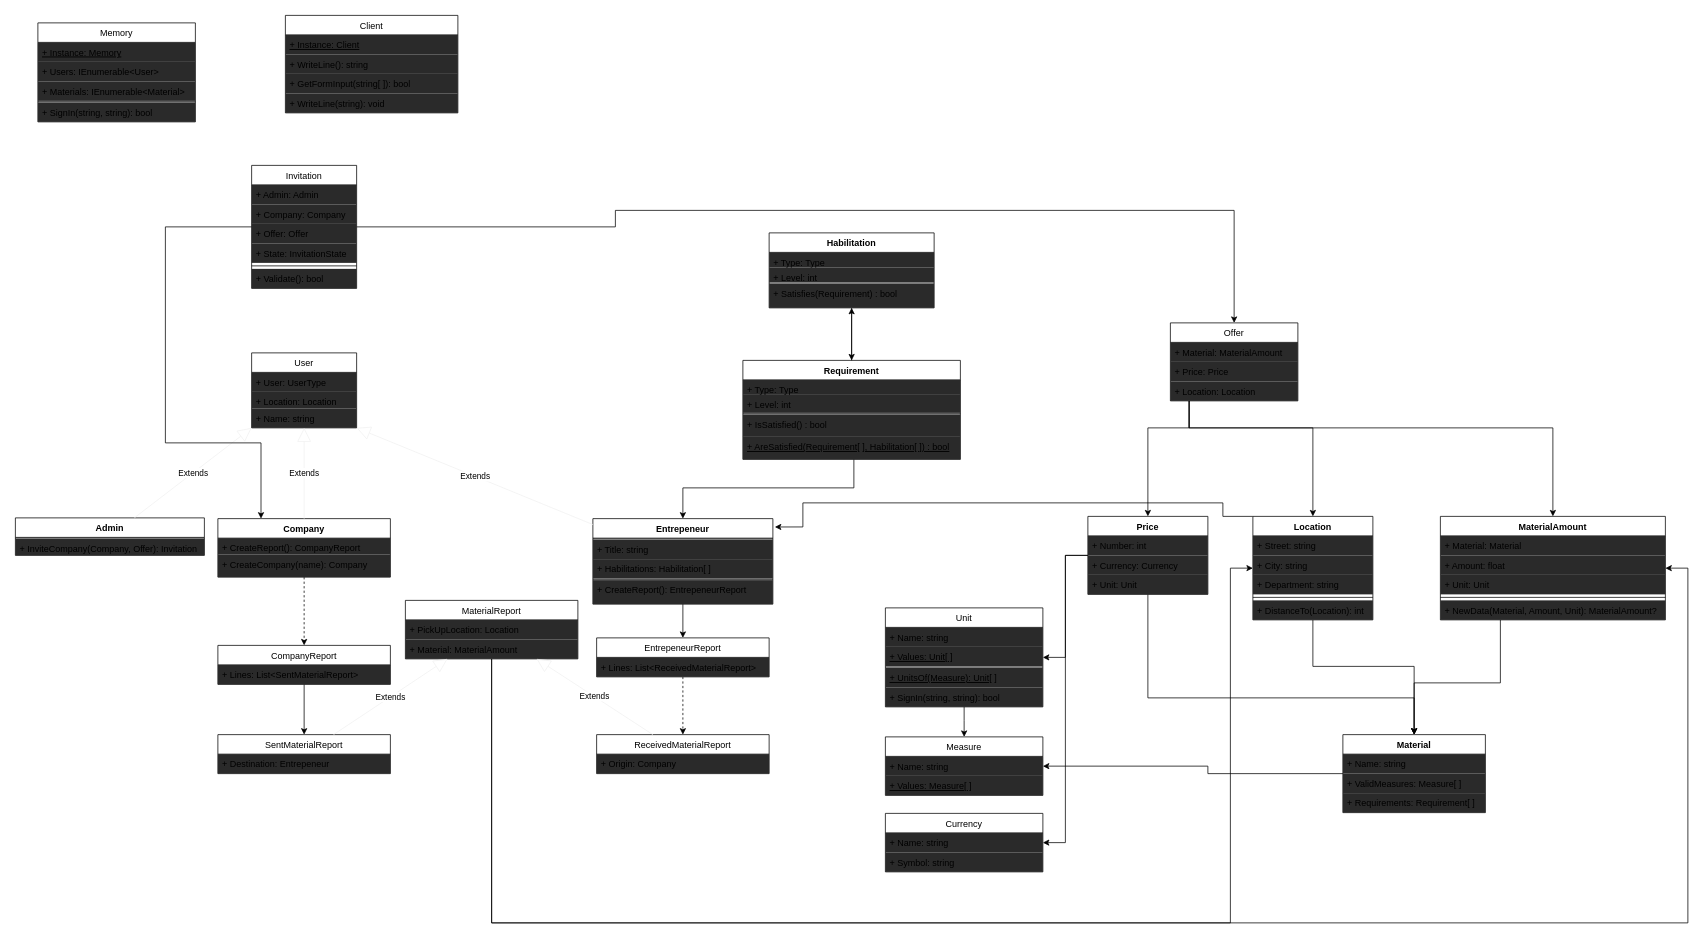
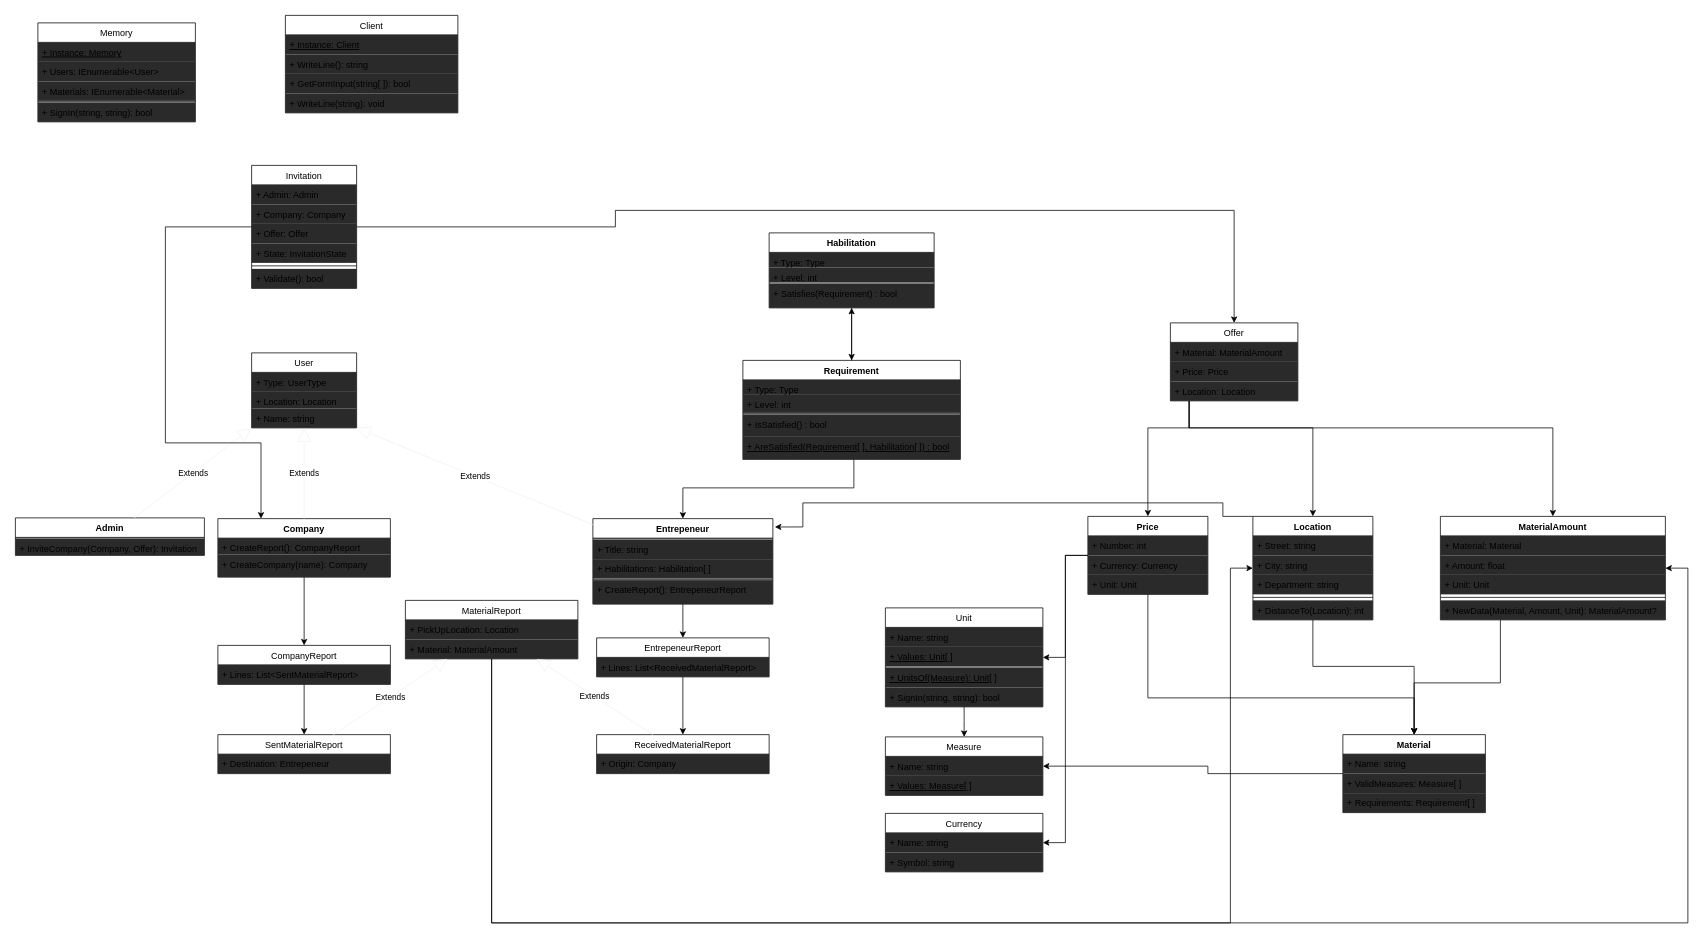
node "+ User: UserType": label "+ User: UserType" -> "+ Type: UserType"
edge "Company" -> "CompanyReport": style dashed -> solid
edge "EntrepeneurReport" -> "ReceivedMaterialReport": style dashed -> solid
